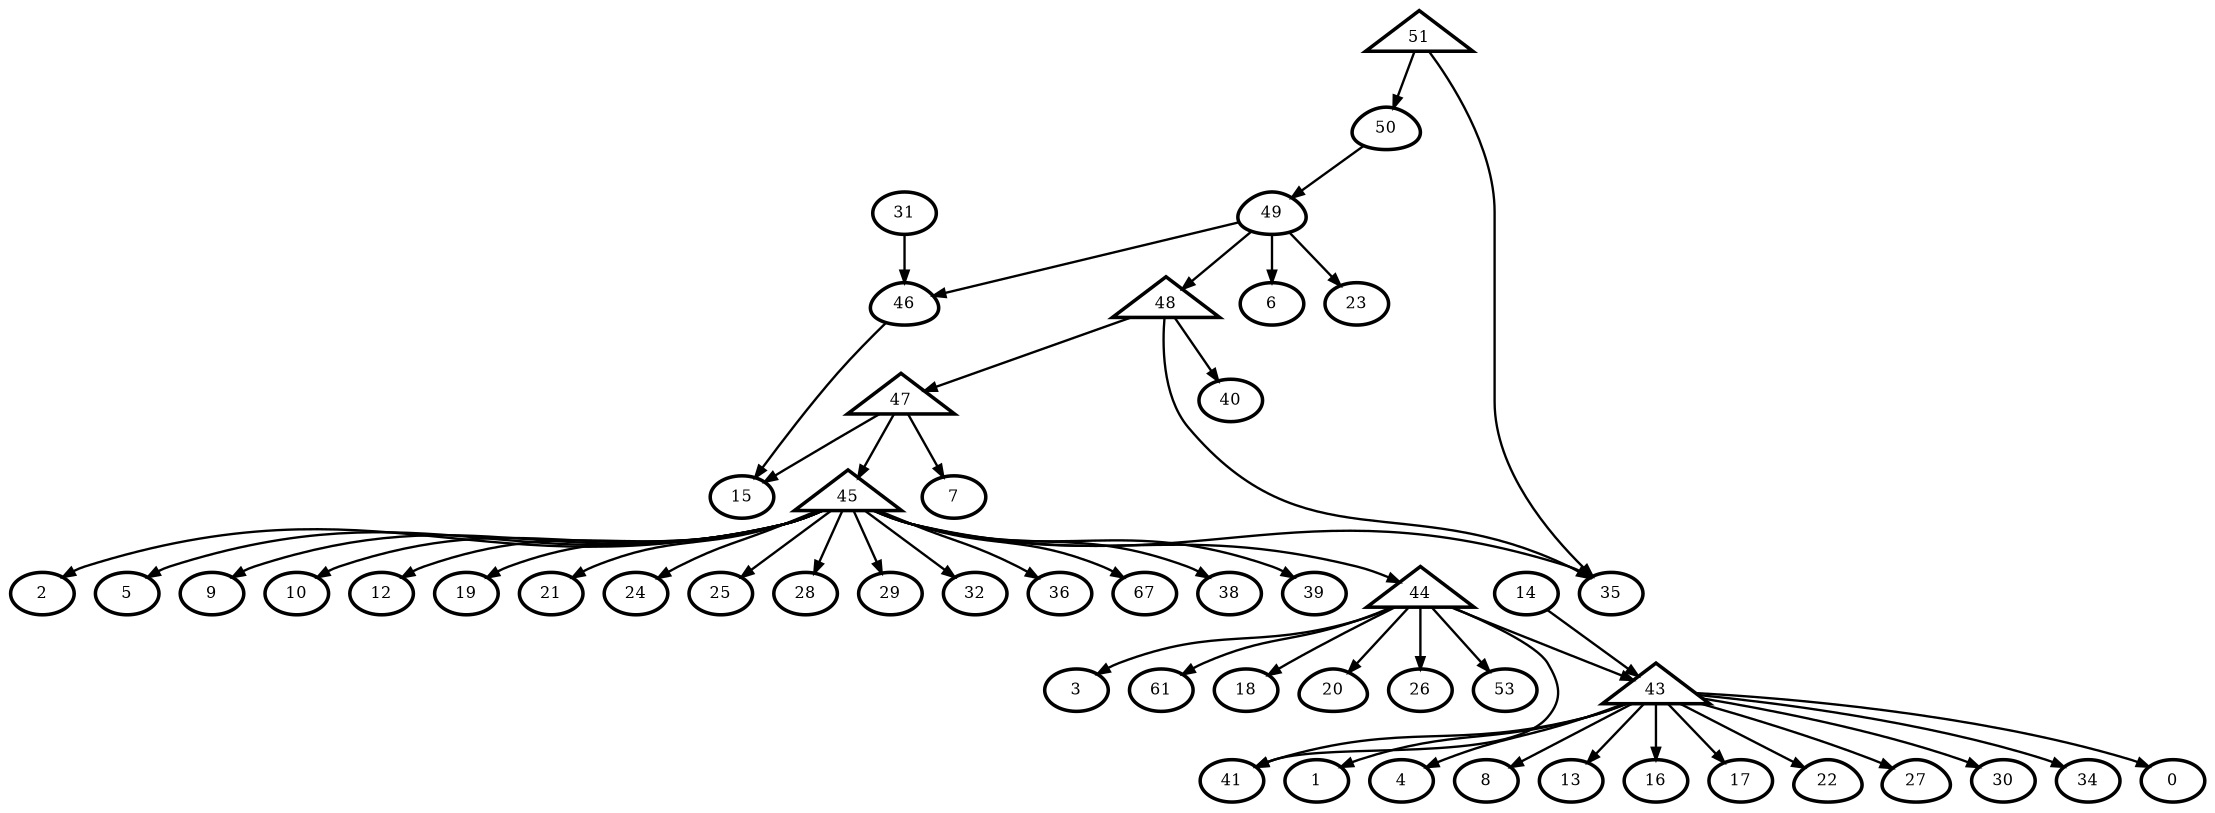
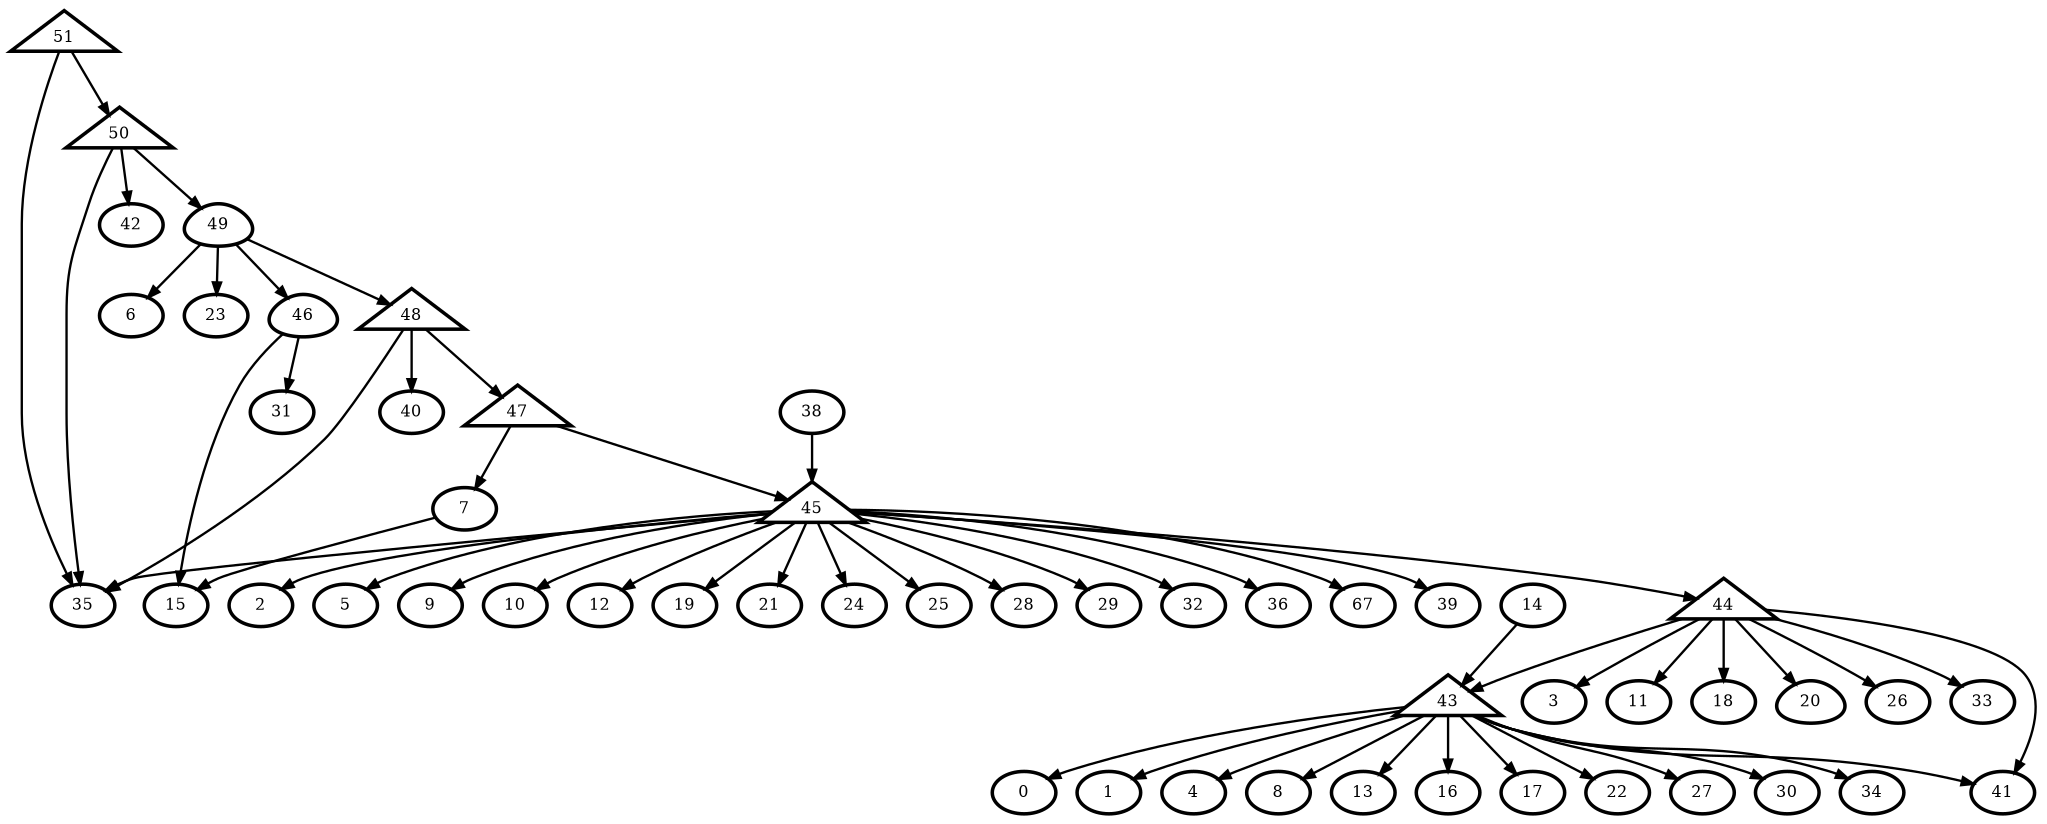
node "50": shape egg -> triangle
node "42": added
edge "31" -> "46": reversed
edge "50" -> "35": added
edge "47" -> "15": now "7" -> "15"
edge "45" -> "38": reversed
node "61": label "61" -> "11"
node "53": label "53" -> "33"
node "22": shape egg -> ellipse
node "27": shape egg -> ellipse
